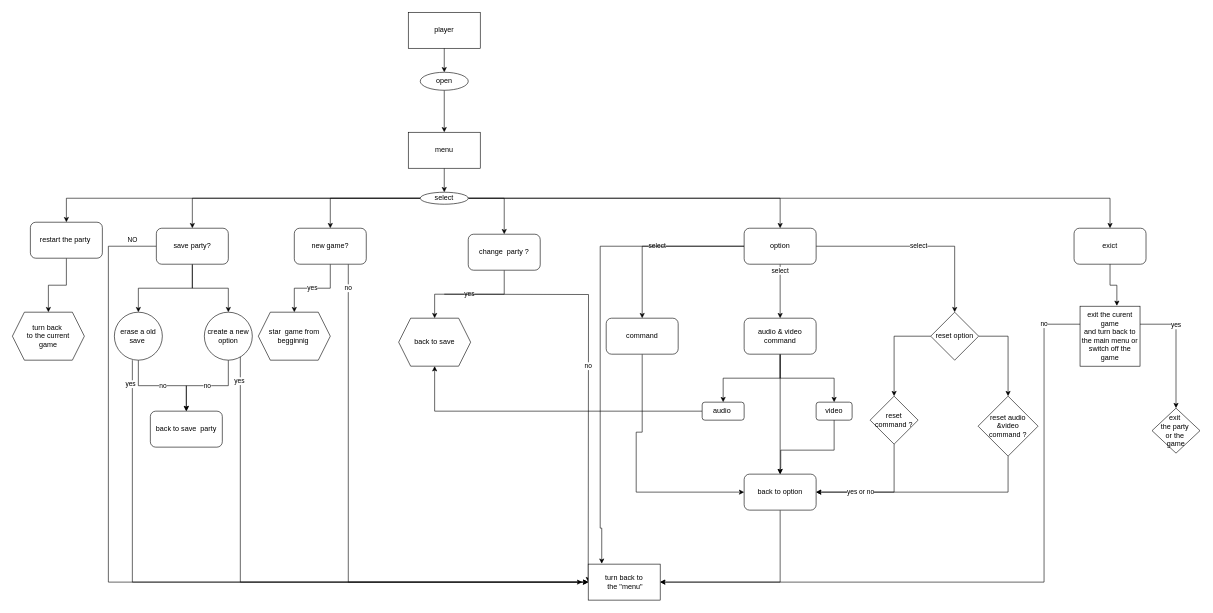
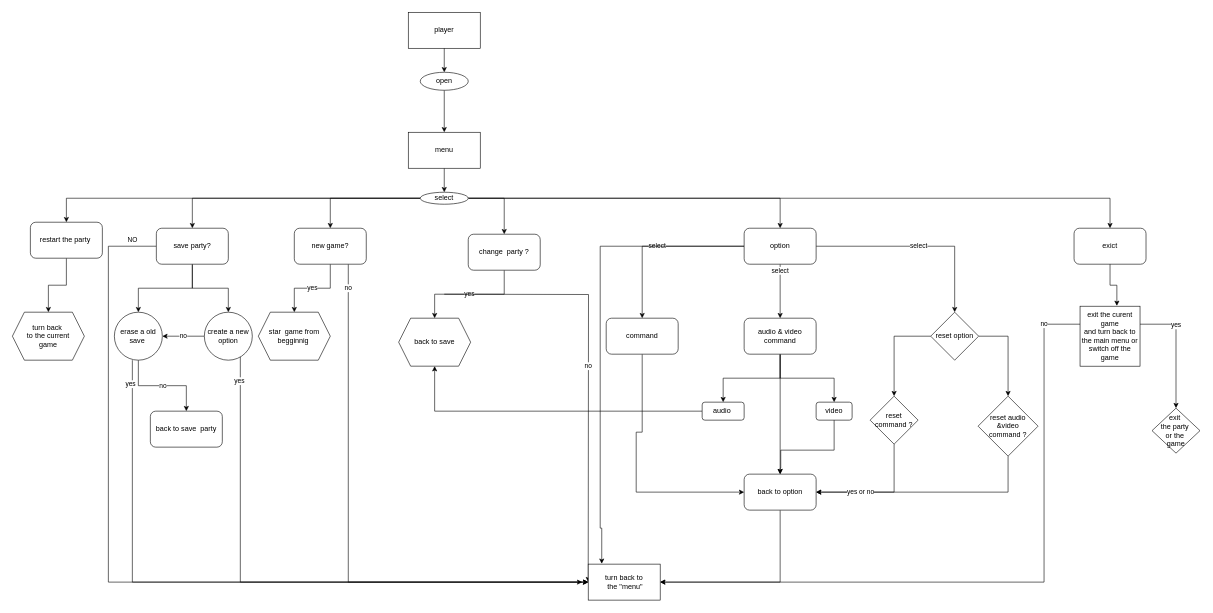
edge "create a new option" -> "back to save party": now "create a new option" -> "erase a old save"
